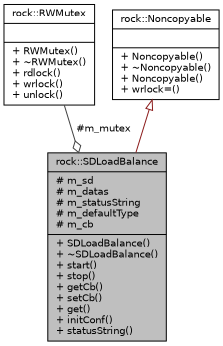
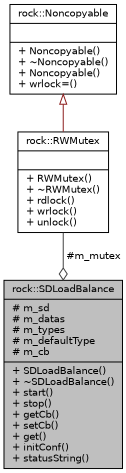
edge "rock::SDLoadBalance" -> "rock::Noncopyable": now "rock::RWMutex" -> "rock::Noncopyable"
node "rock::SDLoadBalance": text "# m_statusString" -> "# m_types"
